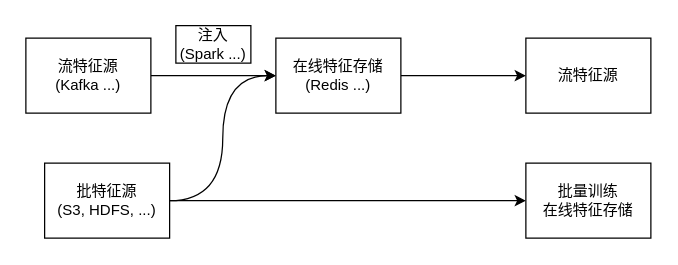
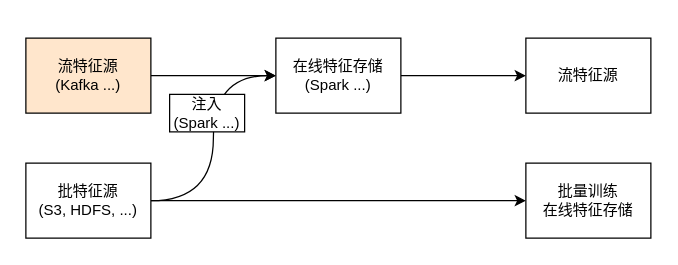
node "注入 (Spark ...)": moved (213, 44) -> (207, 113)
node "流特征源 (Kafka ...)": fillcolor #ffffff -> #ffe6cc
node "在线特征存储 (Redis ...)": label "在线特征存储 (Redis ...)" -> "在线特征存储 (Spark ...)"
node "批特征源 (S3, HDFS, ...)": moved (107, 201) -> (88, 201)
